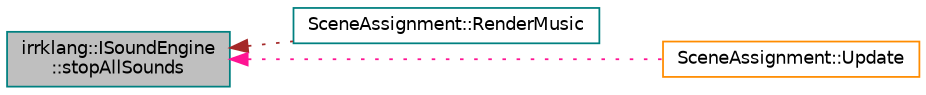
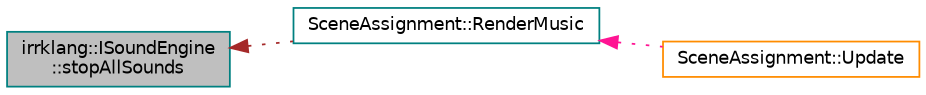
edge "SceneAssignment::Update" -> "irrklang::ISoundEngine ::stopAllSounds": now "SceneAssignment::Update" -> "SceneAssignment::RenderMusic"
